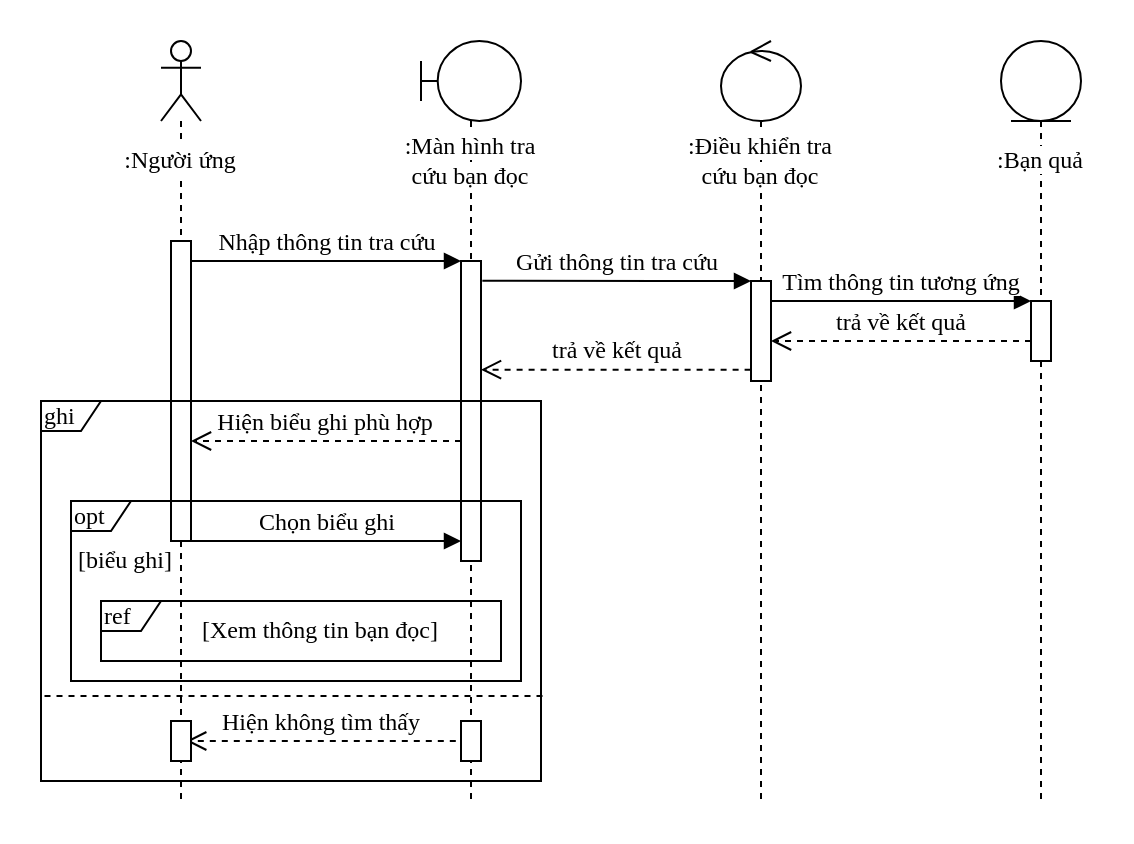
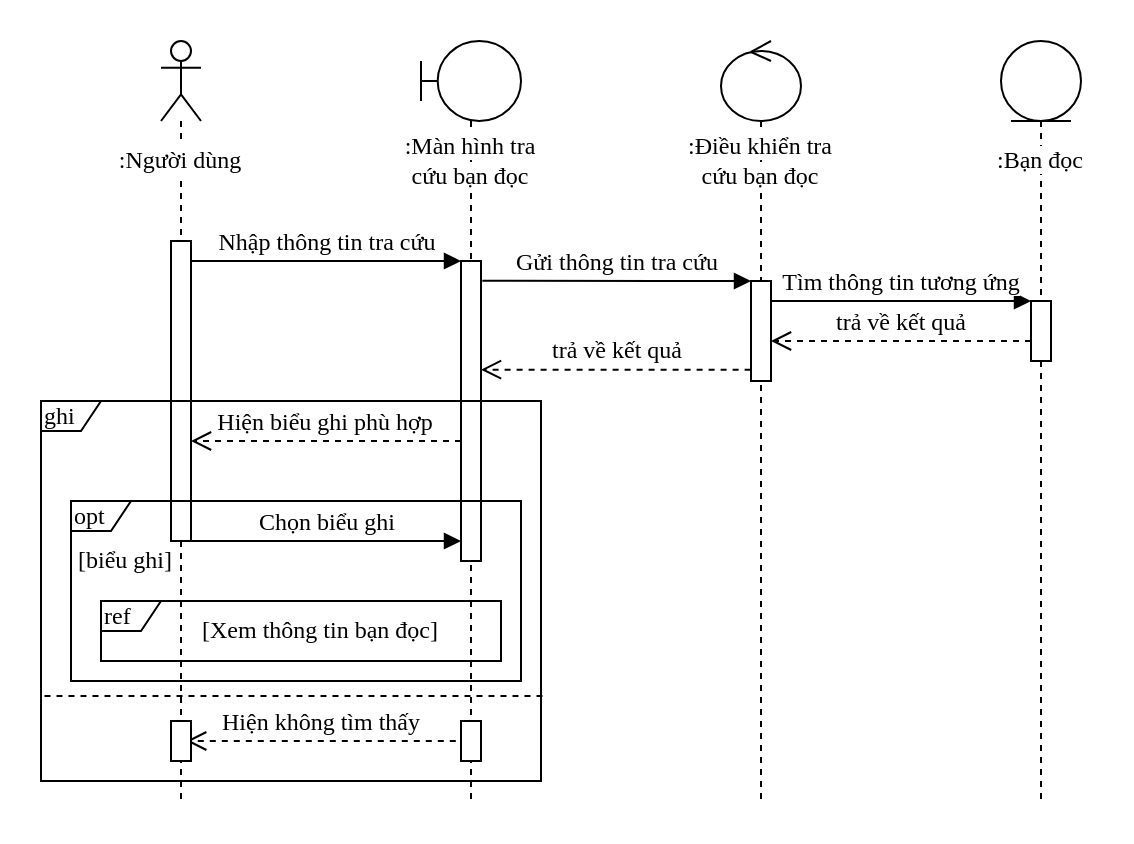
node ":Người ứng": label ":Người ứng" -> ":Người dùng"
node ":Bạn quả": label ":Bạn quả" -> ":Bạn đọc"
